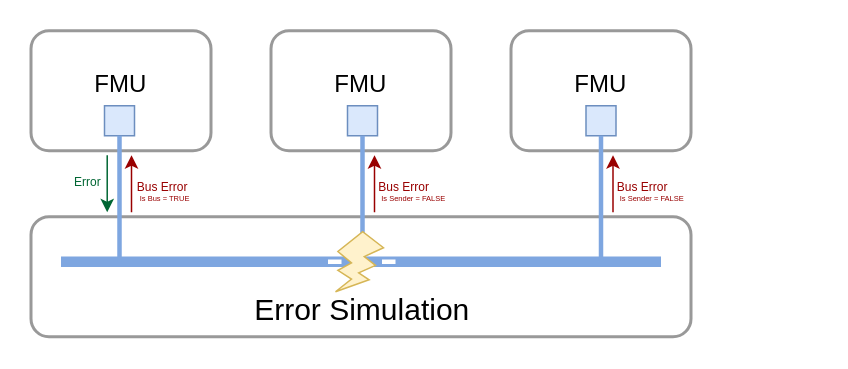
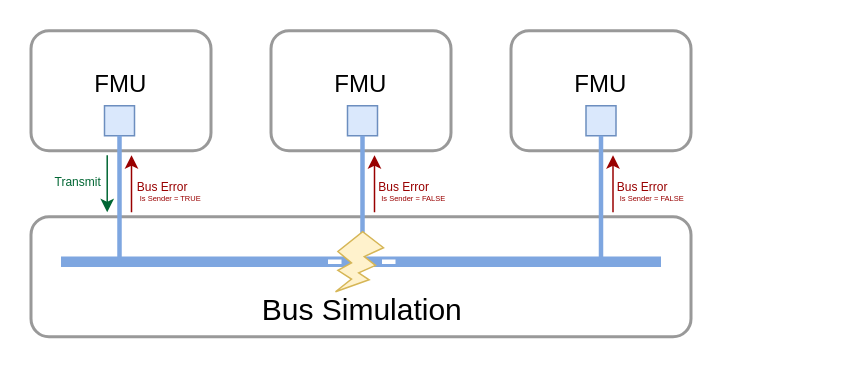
node "Error": label "Error" -> "Transmit"
node "Is Bus = TRUE": label "Is Bus = TRUE" -> "Is Sender = TRUE"
node "Error Simulation": label "Error Simulation" -> "Bus Simulation"
